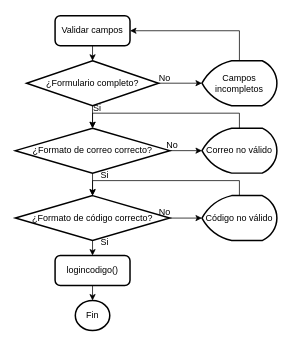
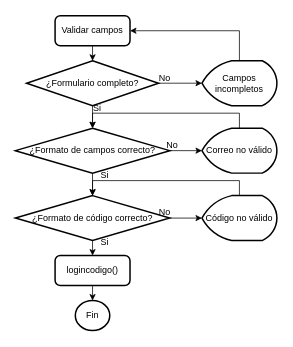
node "¿Formato de correo correcto?": label "¿Formato de correo correcto?" -> "¿Formato de campos correcto?"
